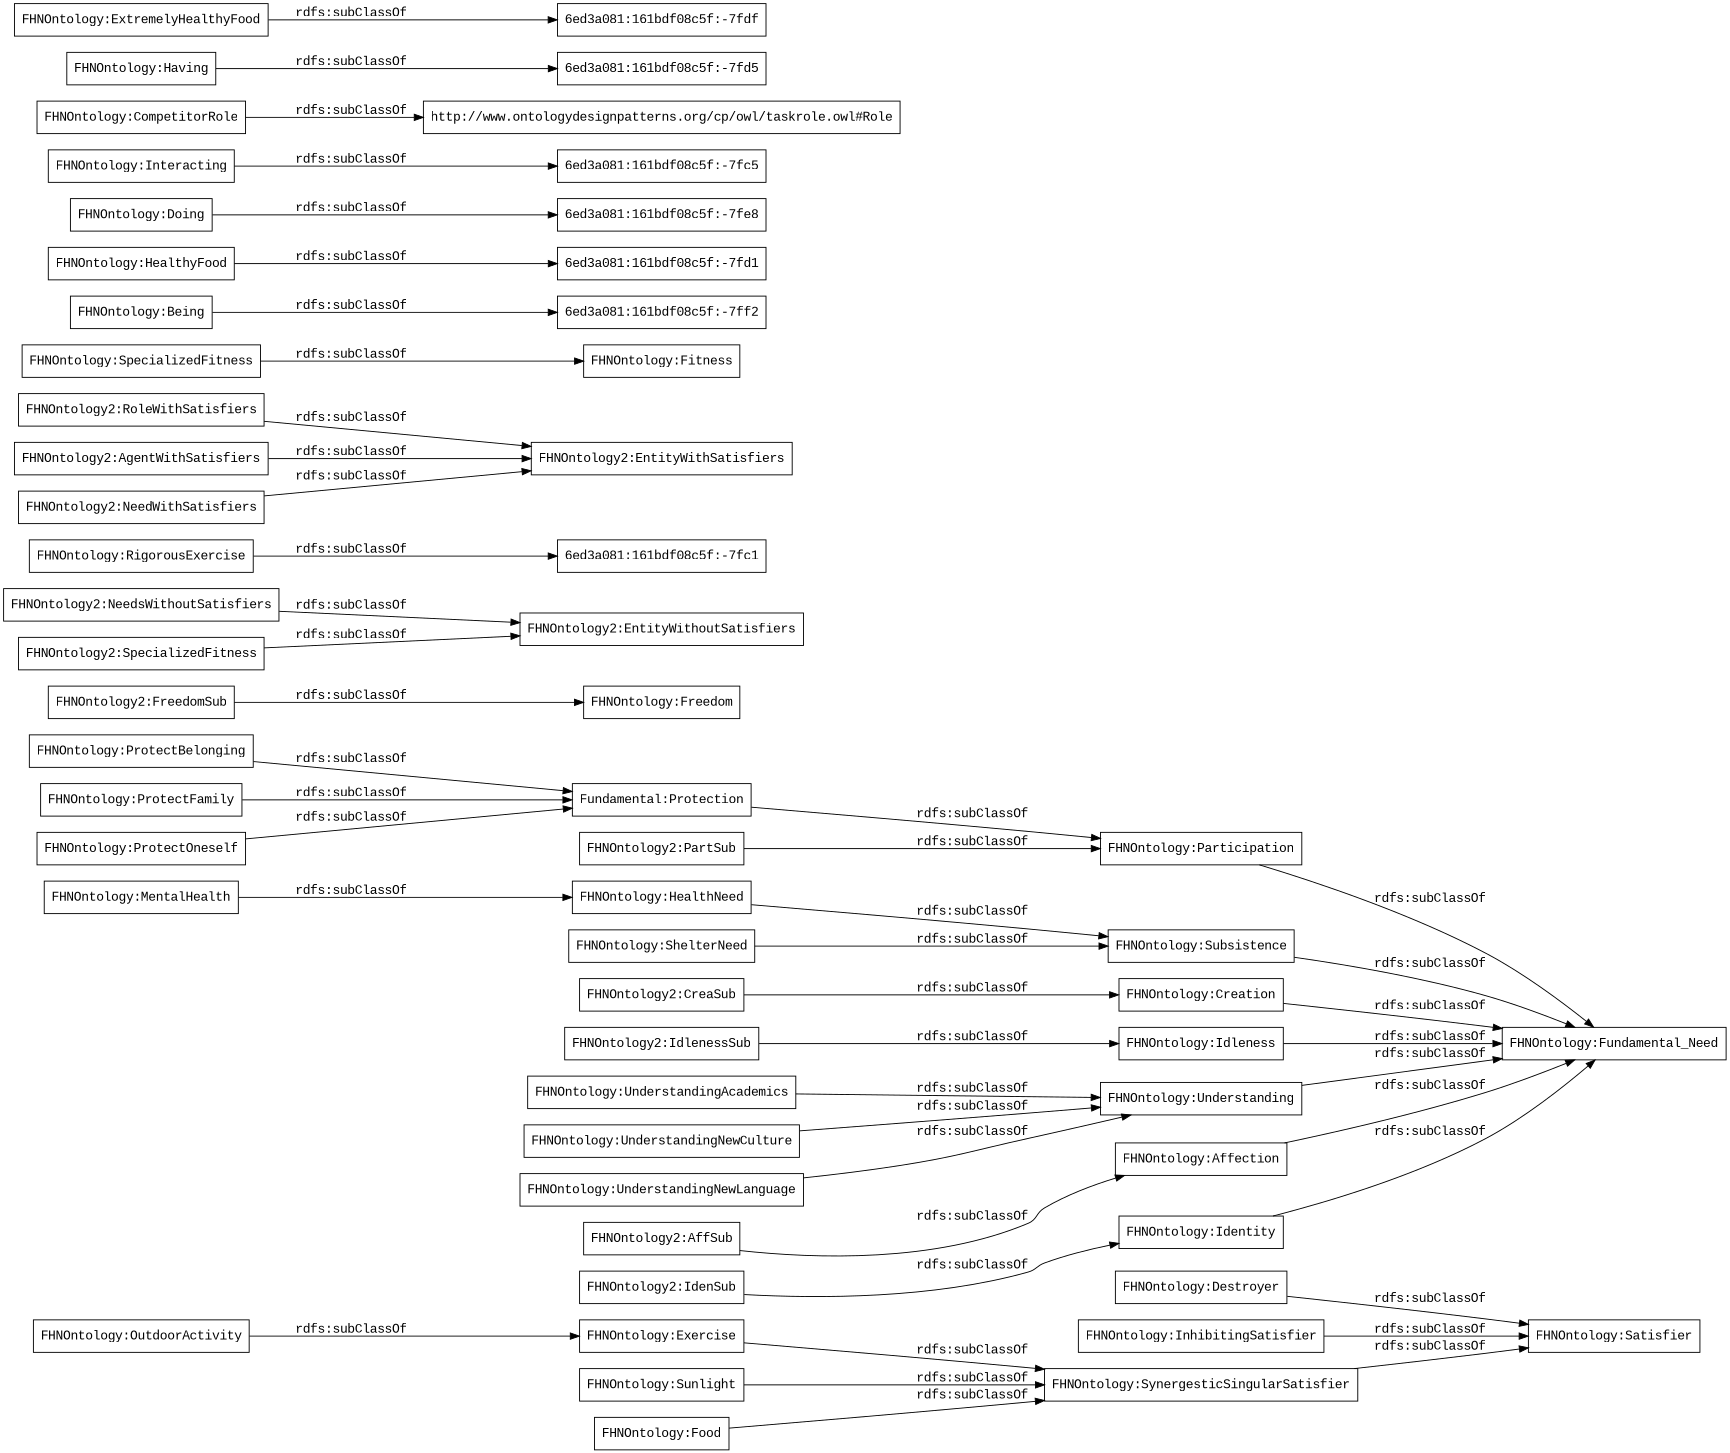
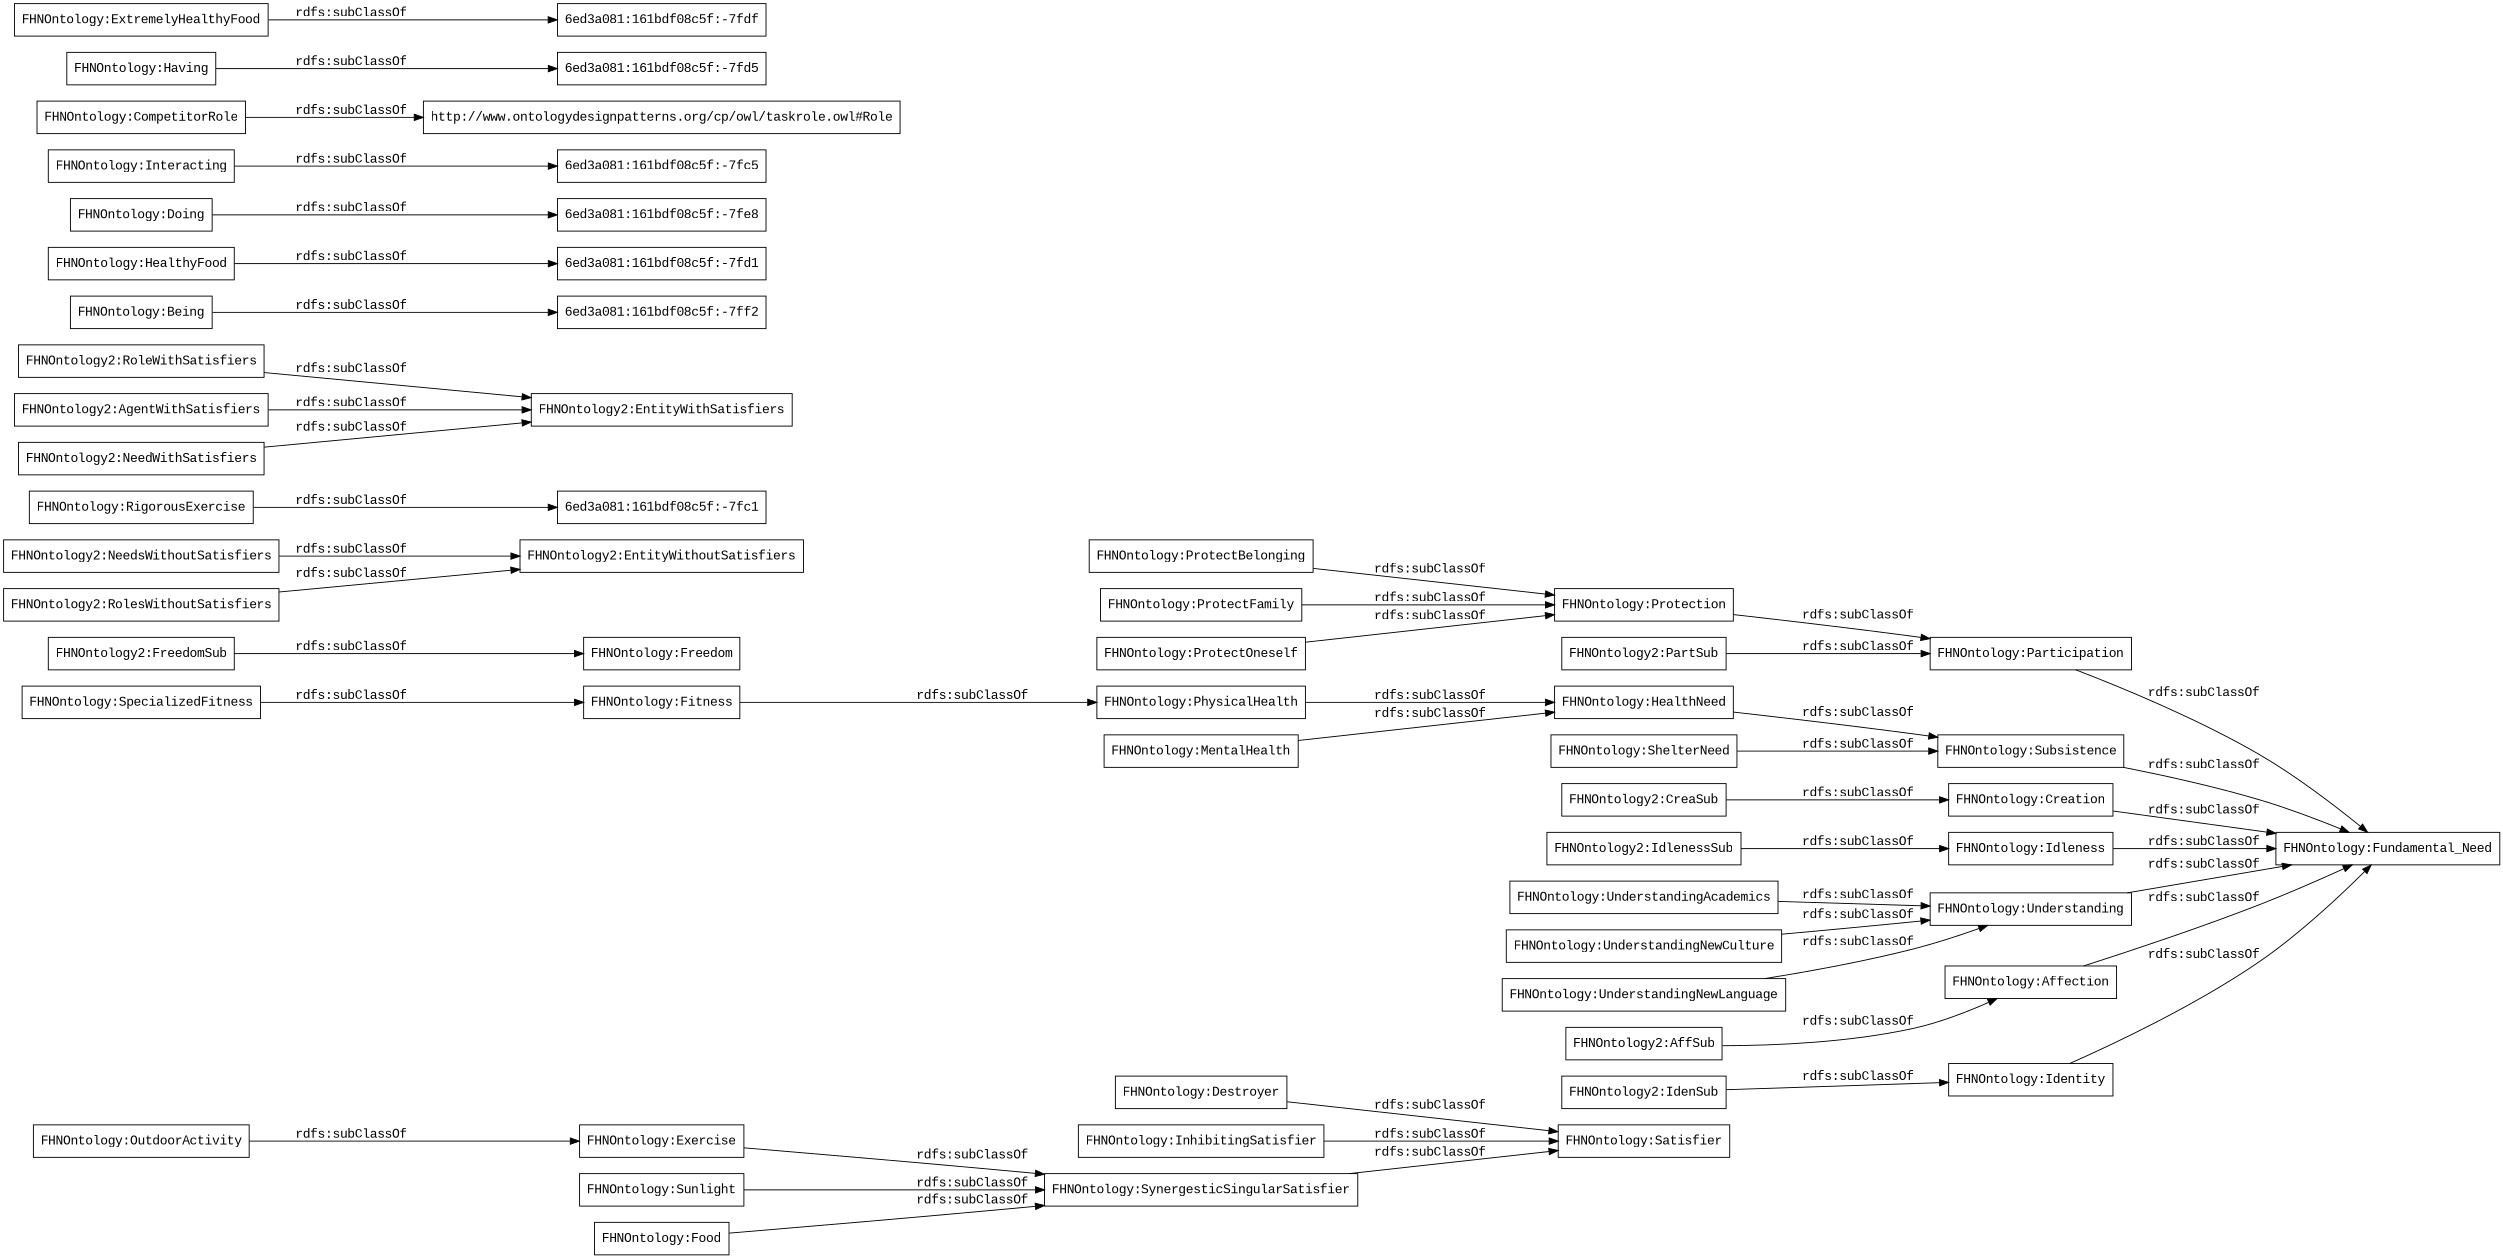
node "FHNOntology2:SpecializedFitness": label "FHNOntology2:SpecializedFitness" -> "FHNOntology2:RolesWithoutSatisfiers"
node "FHNOntology:PhysicalHealth": added
node "Fundamental:Protection": label "Fundamental:Protection" -> "FHNOntology:Protection"
